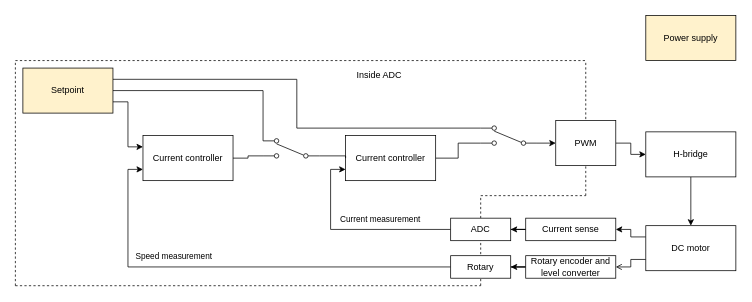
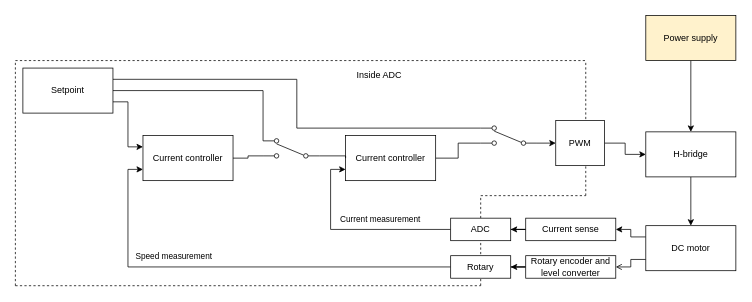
node "Setpoint": fillcolor #fff2cc -> #ffffff
edge "Power supply" -> "H-bridge": added
node "PWM": size 60x45 -> 49x45
